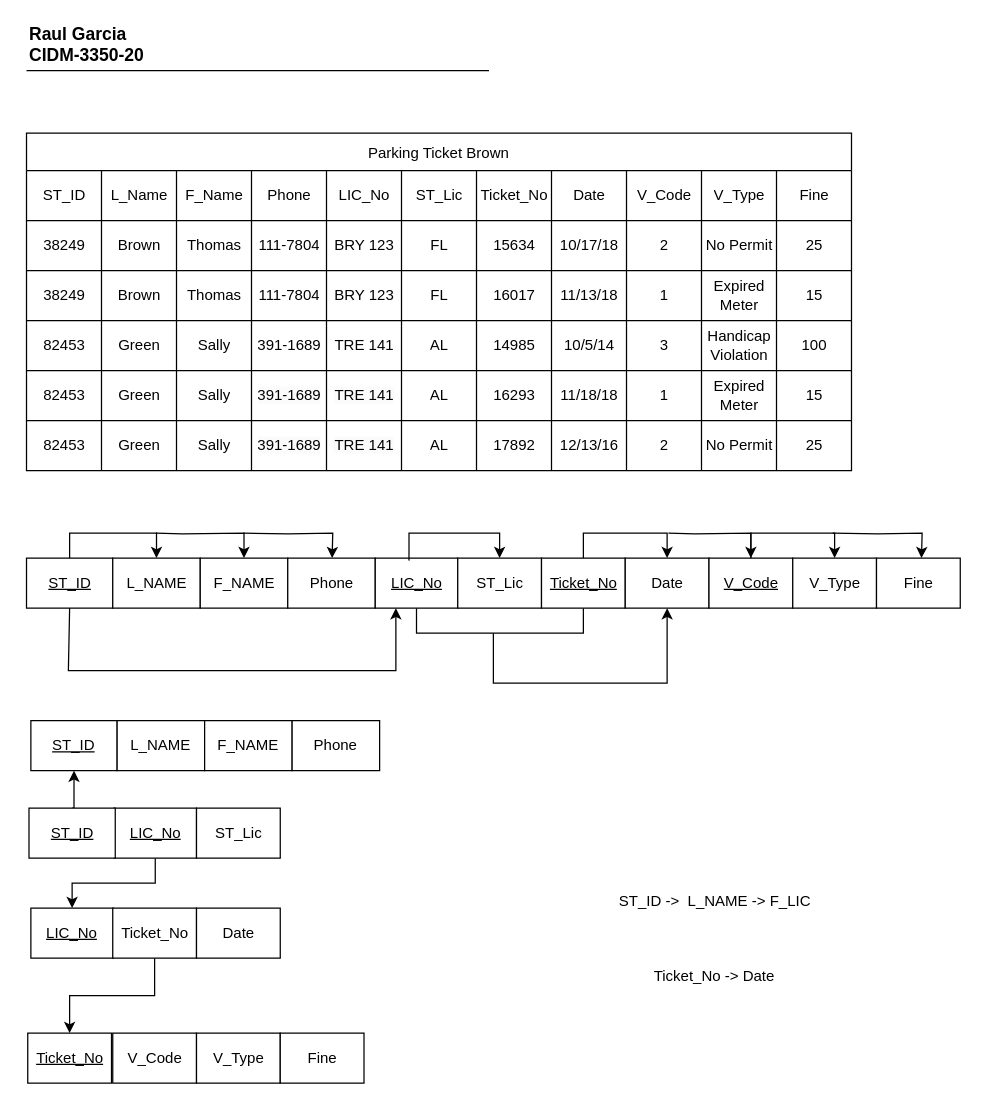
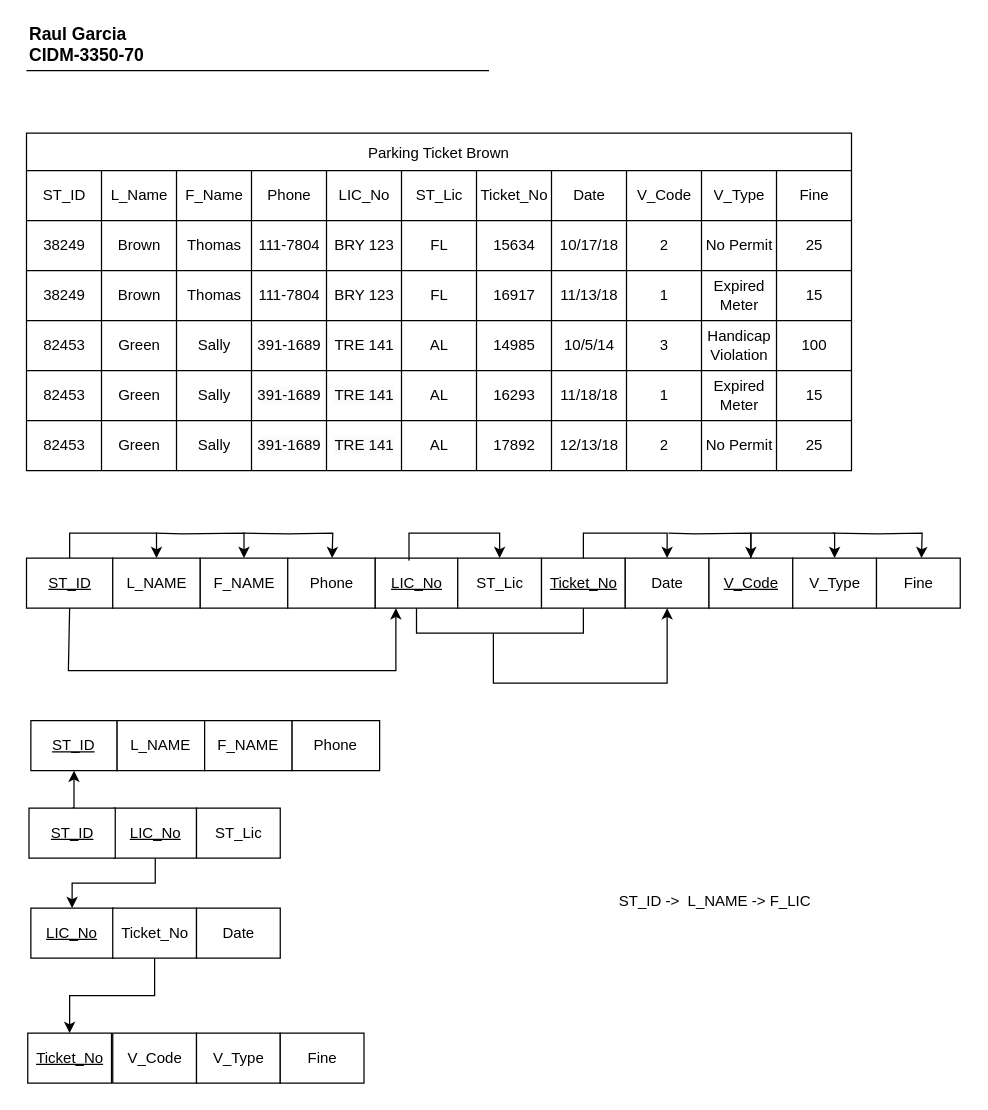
node "Raul Garcia CIDM-3350-20": label "Raul Garcia CIDM-3350-20" -> "Raul Garcia CIDM-3350-70"
node "16017": label "16017" -> "16917"
node "12/13/16": label "12/13/16" -> "12/13/18"
node "Ticket_No -> Date": removed
